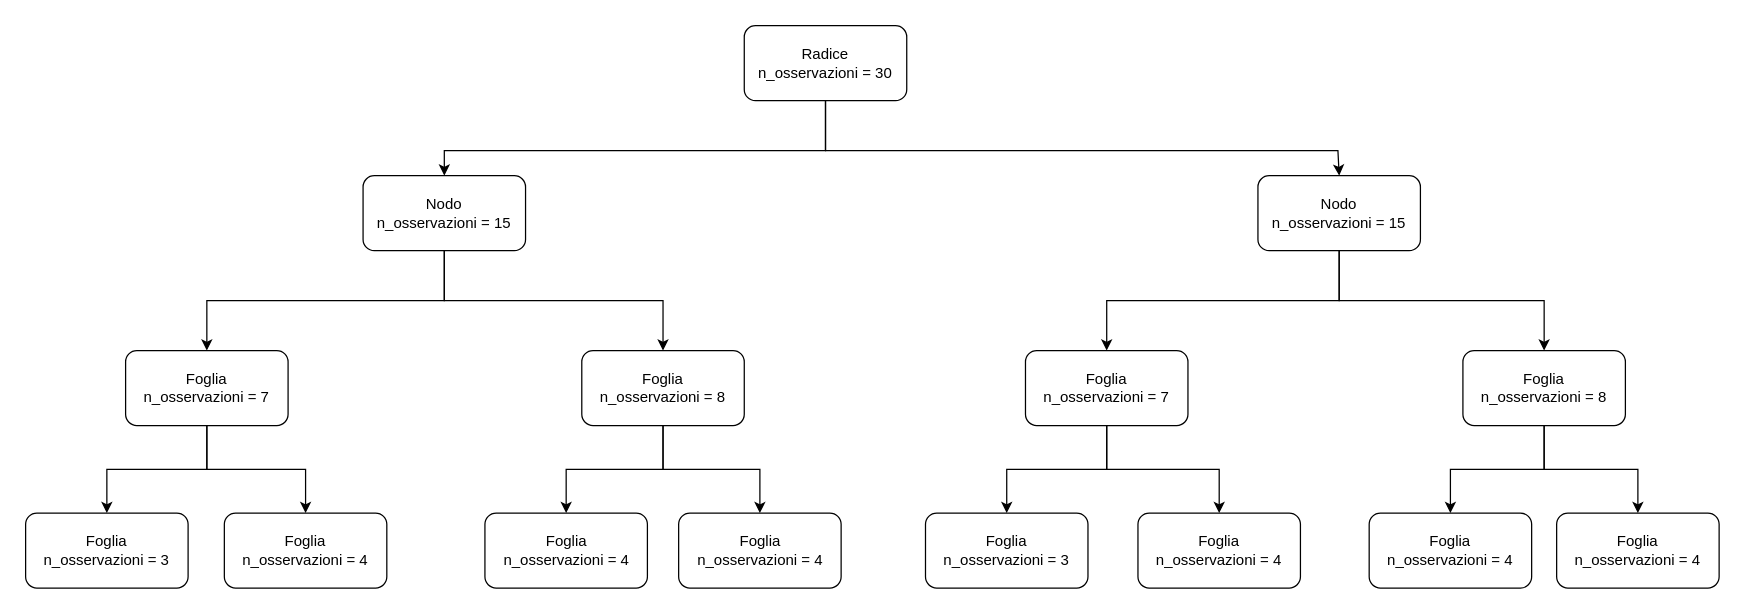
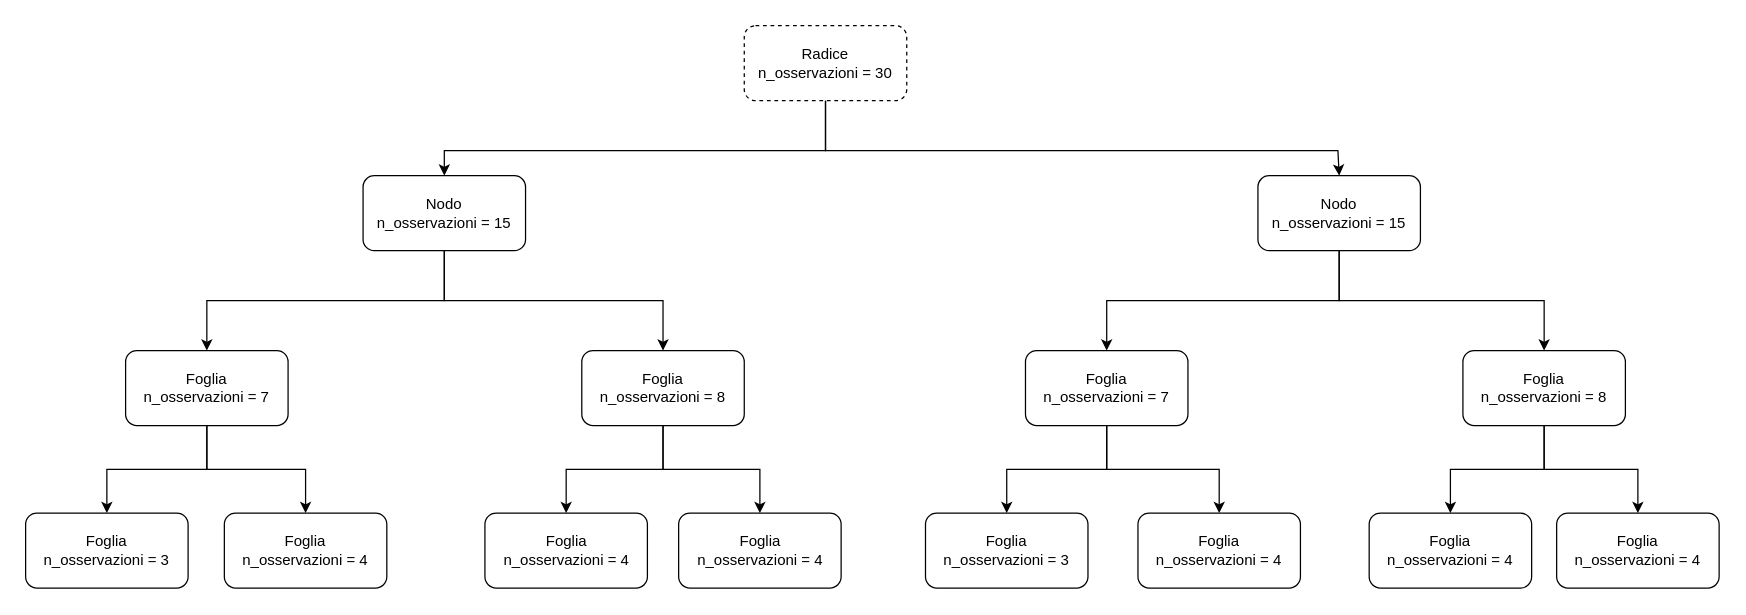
node "Radice n_osservazioni = 30": style solid -> dashed
